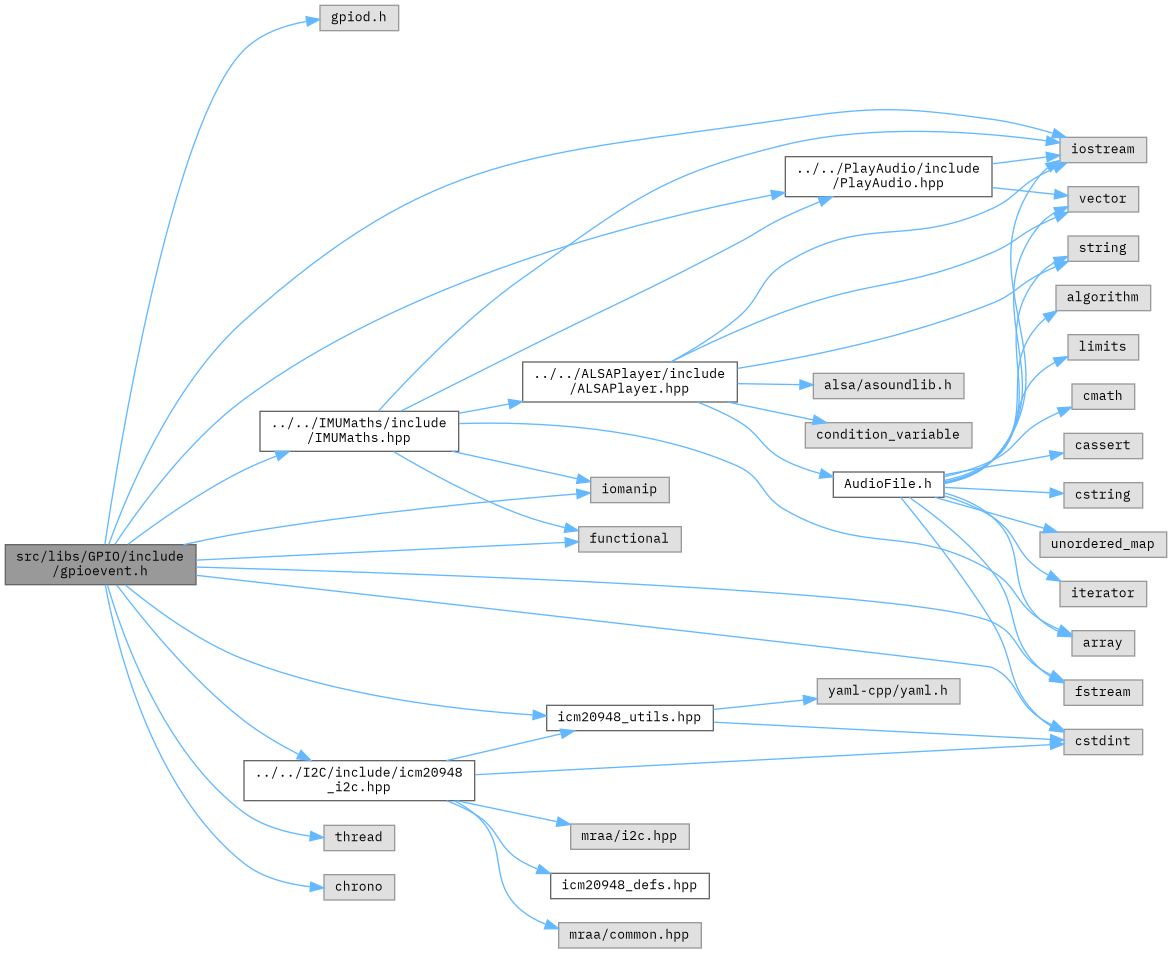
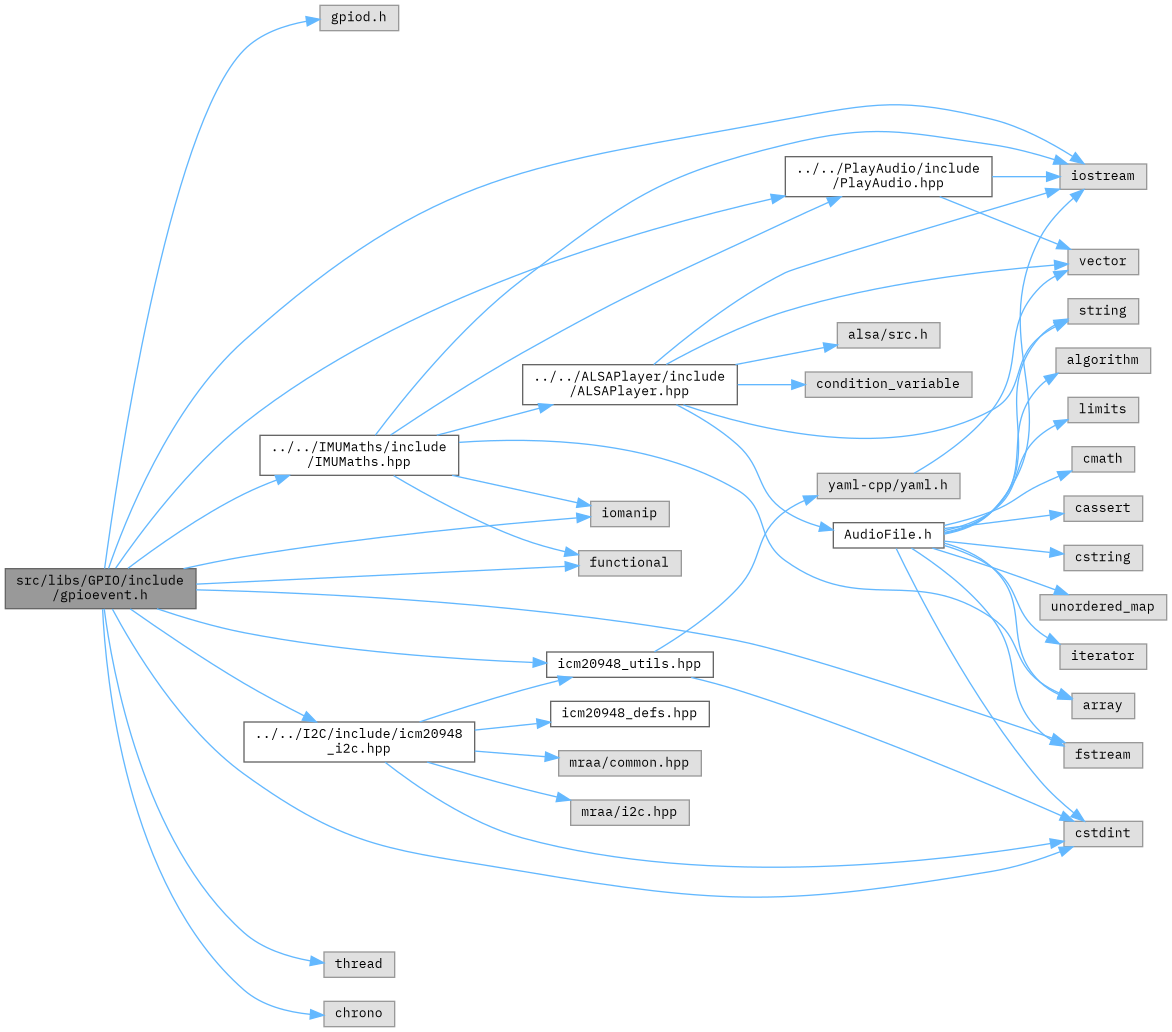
edge "AudioFile.h" -> "vector": now "yaml-cpp/yaml.h" -> "vector"
node "alsa/asoundlib.h": label "alsa/asoundlib.h" -> "alsa/src.h"
